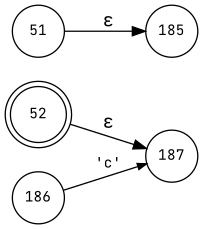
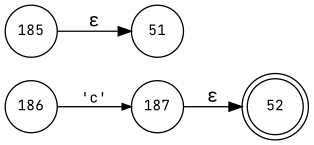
edge "51" -> "185": reversed
edge "52" -> "187": reversed
